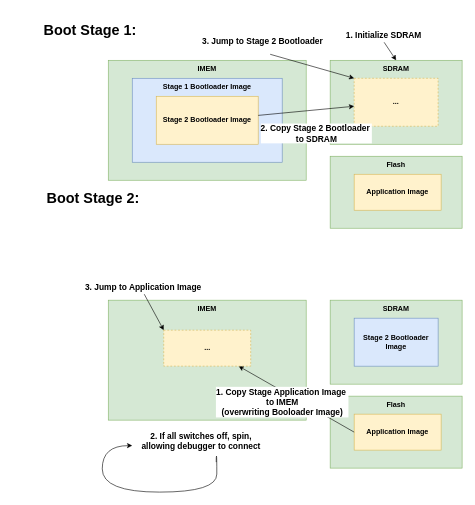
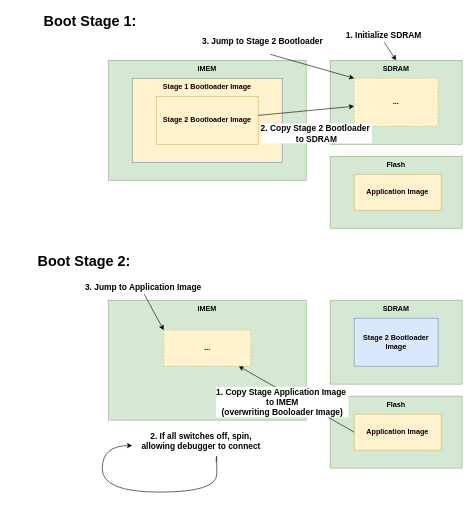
node "Boot Stage 1:": moved (90, 30) -> (90, 21)
node "Stage 1 Bootloader Image": fillcolor #dae8fc -> #fff2cc
node "Boot Stage 2:": moved (93, 198) -> (84, 261)
